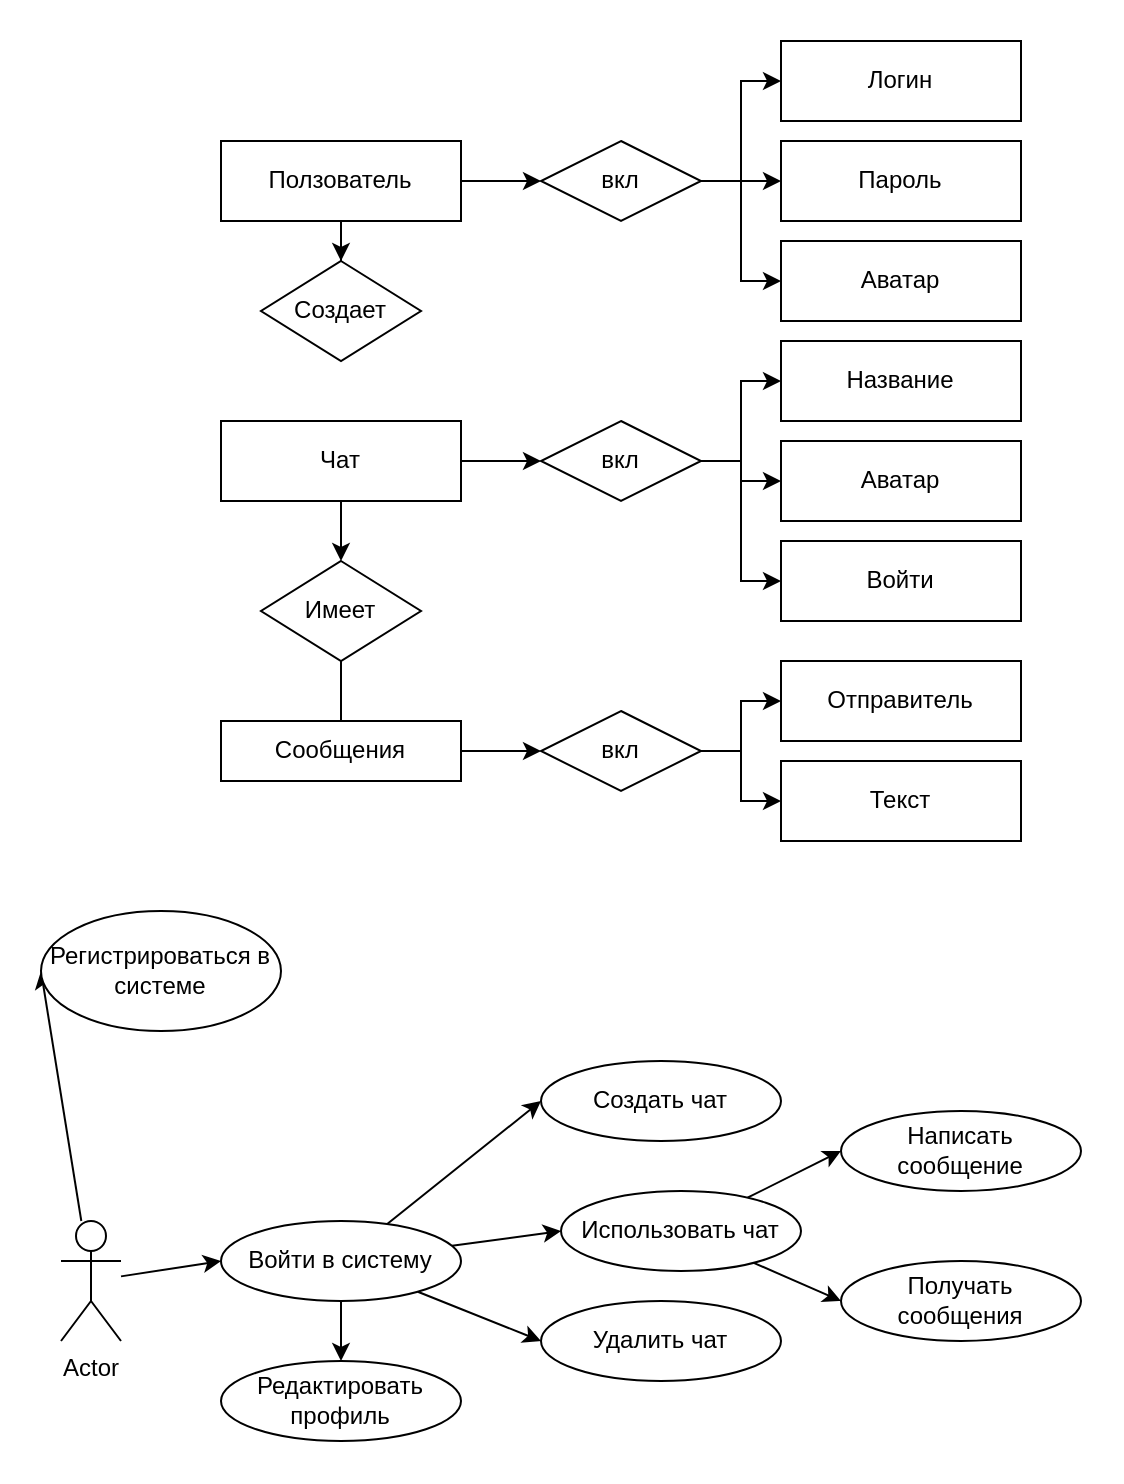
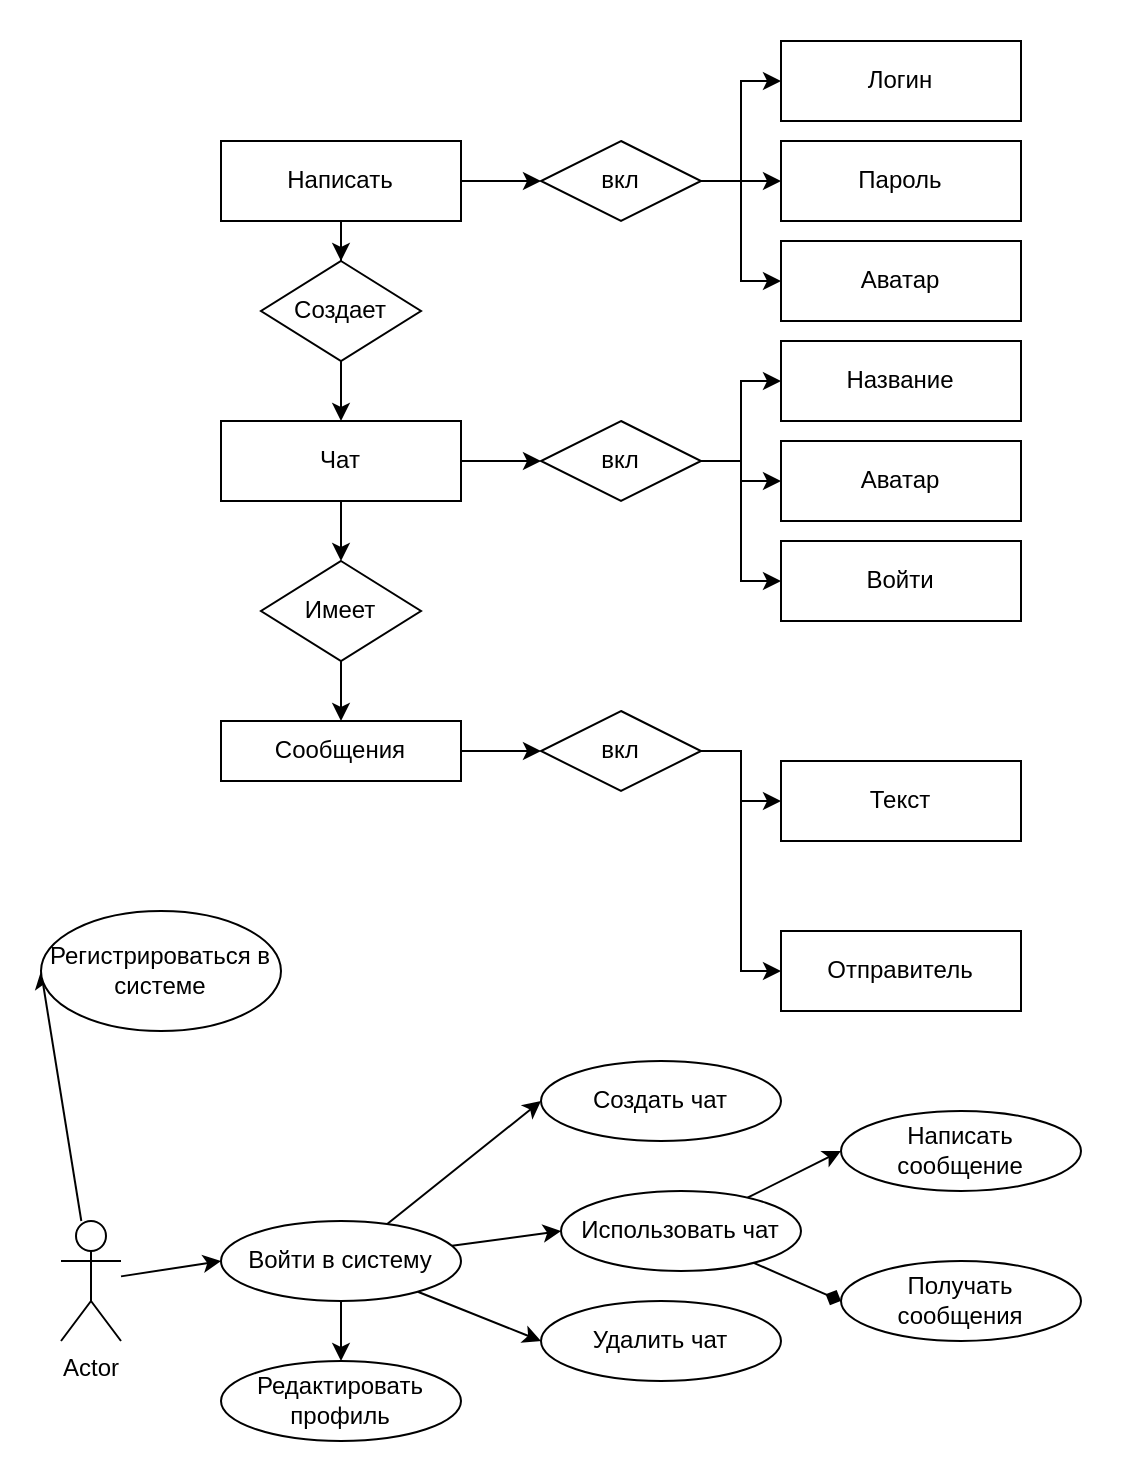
node "Ползователь": label "Ползователь" -> "Написать"
edge "Создает" -> "Чат": added
node "Отправитель": moved (901, 701) -> (901, 971)
edge "Имеет" -- "Сообщения": arrowhead none -> classic
edge "Использовать чат" -> "Получать сообщения": arrowhead classic -> diamond
